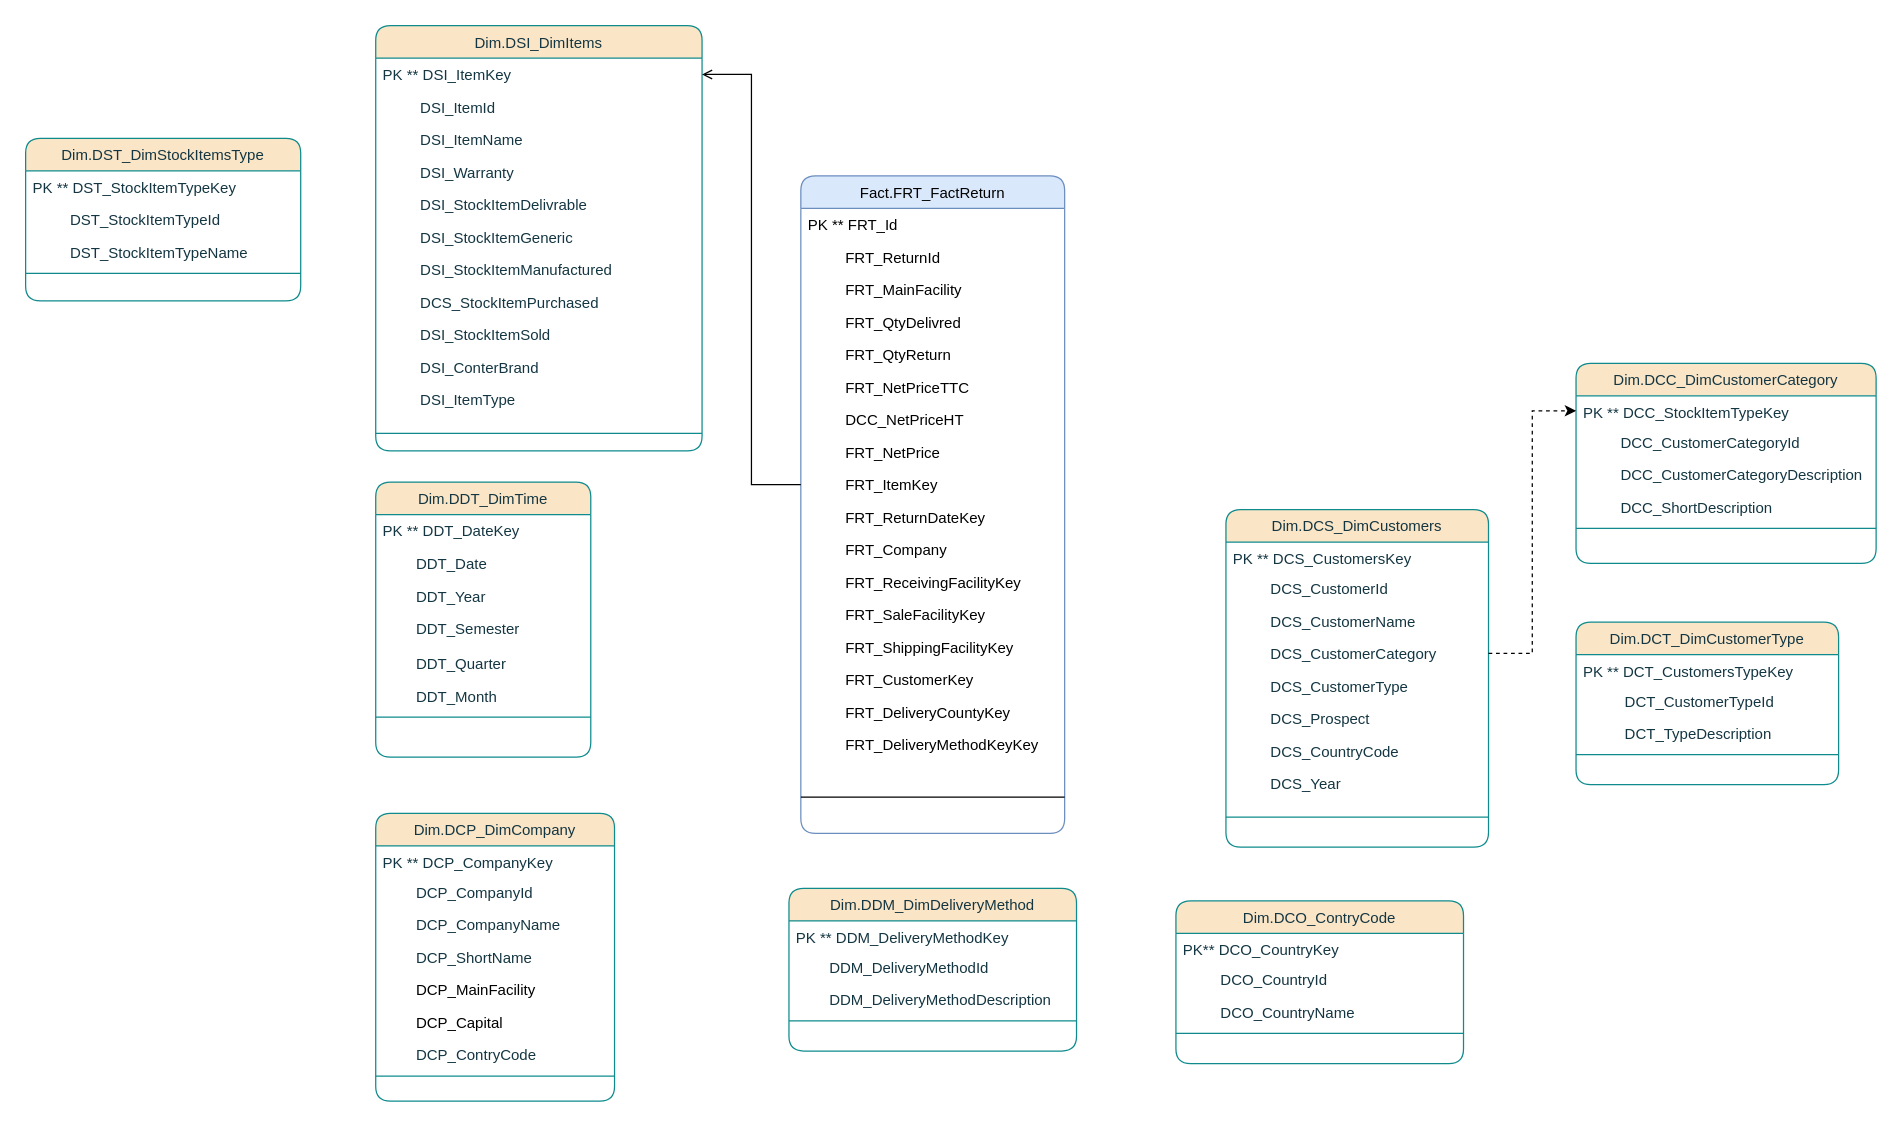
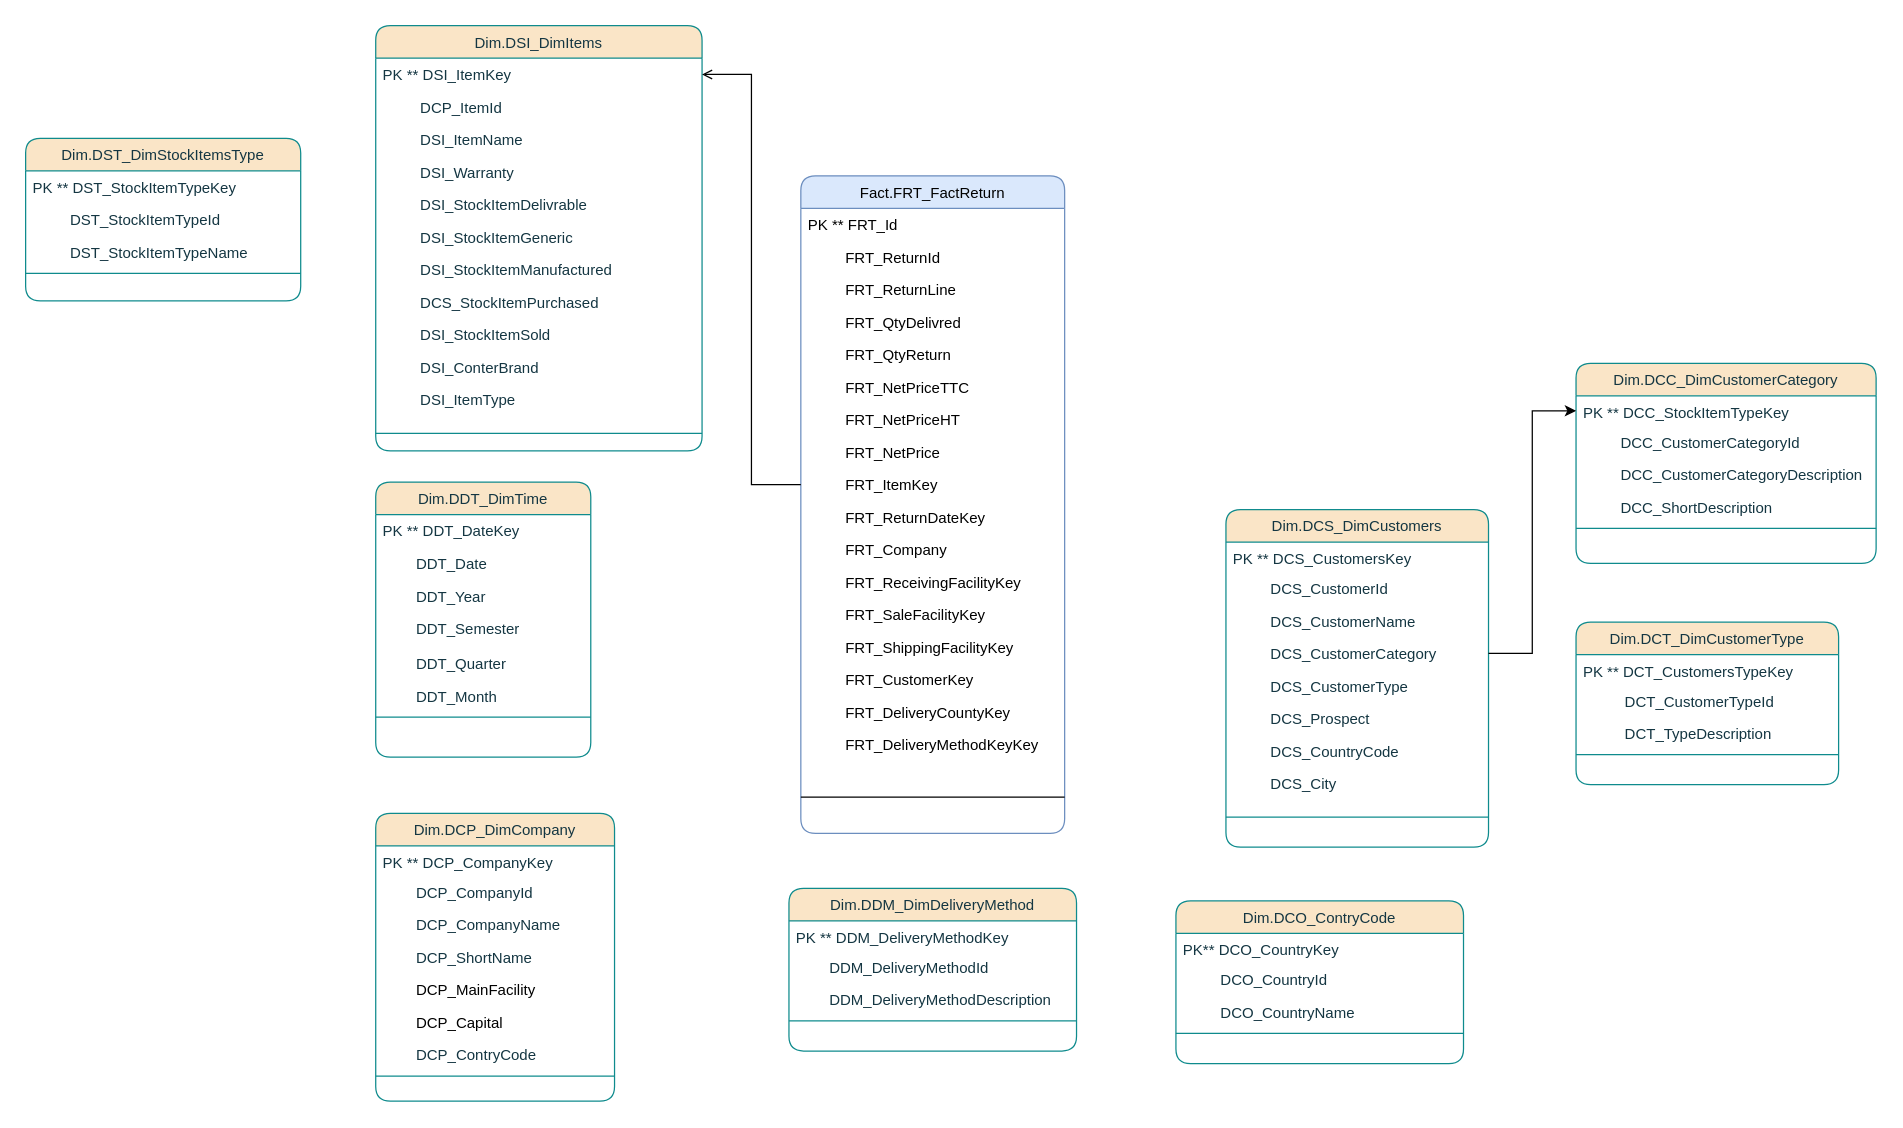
node "DSI_ItemId": label "DSI_ItemId" -> "DCP_ItemId"
node "FRT_MainFacility": label "FRT_MainFacility" -> "FRT_ReturnLine"
node "DCC_NetPriceHT": label "DCC_NetPriceHT" -> "FRT_NetPriceHT"
edge "DCS_CustomerCategory" -> "PK ** DCC_StockItemTypeKey": style dashed -> solid
node "DCS_Year": label "DCS_Year" -> "DCS_City"
